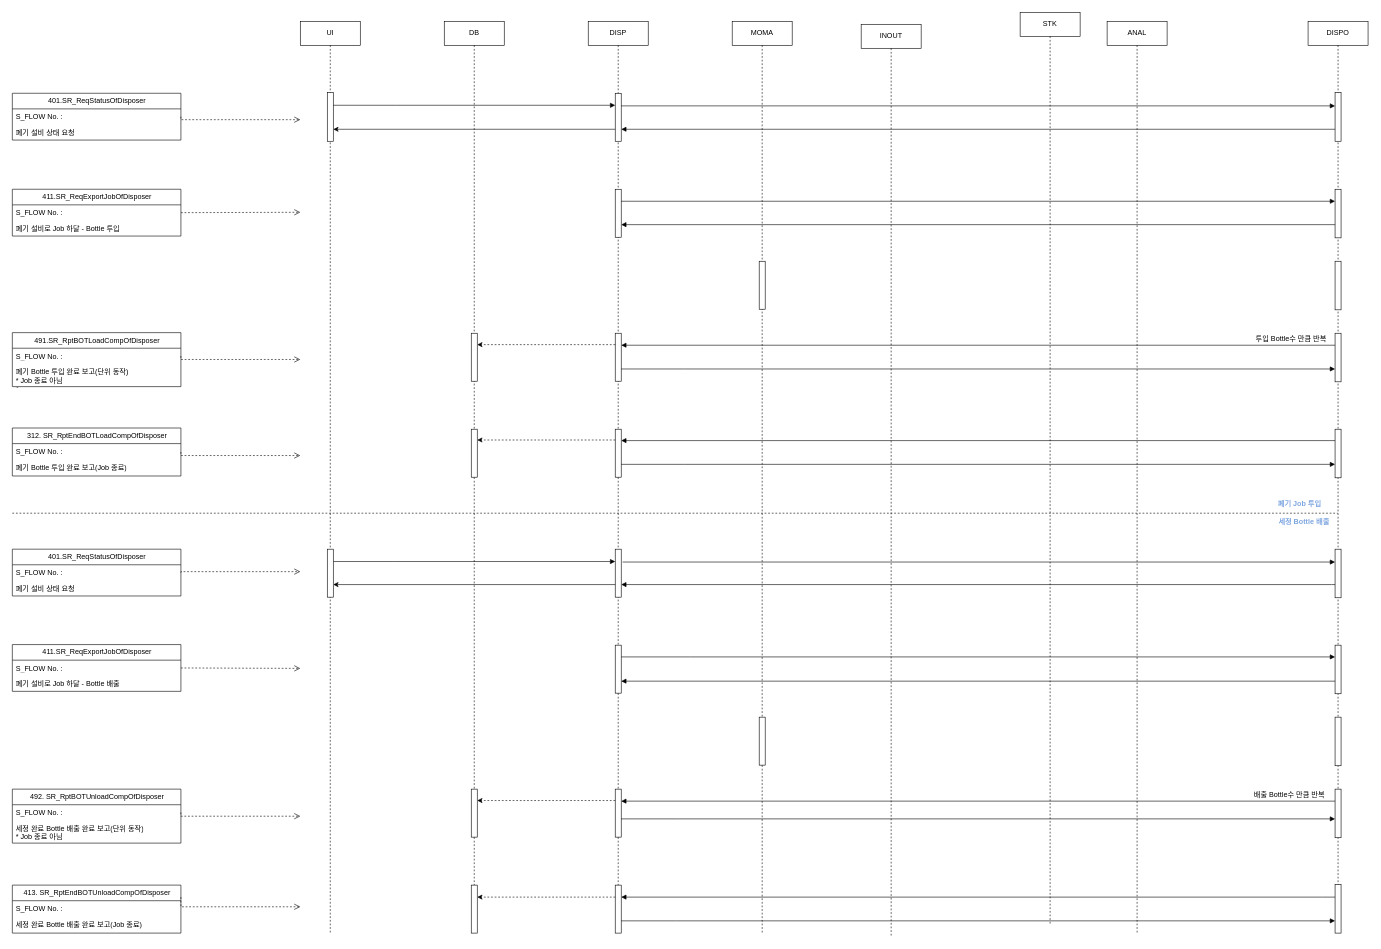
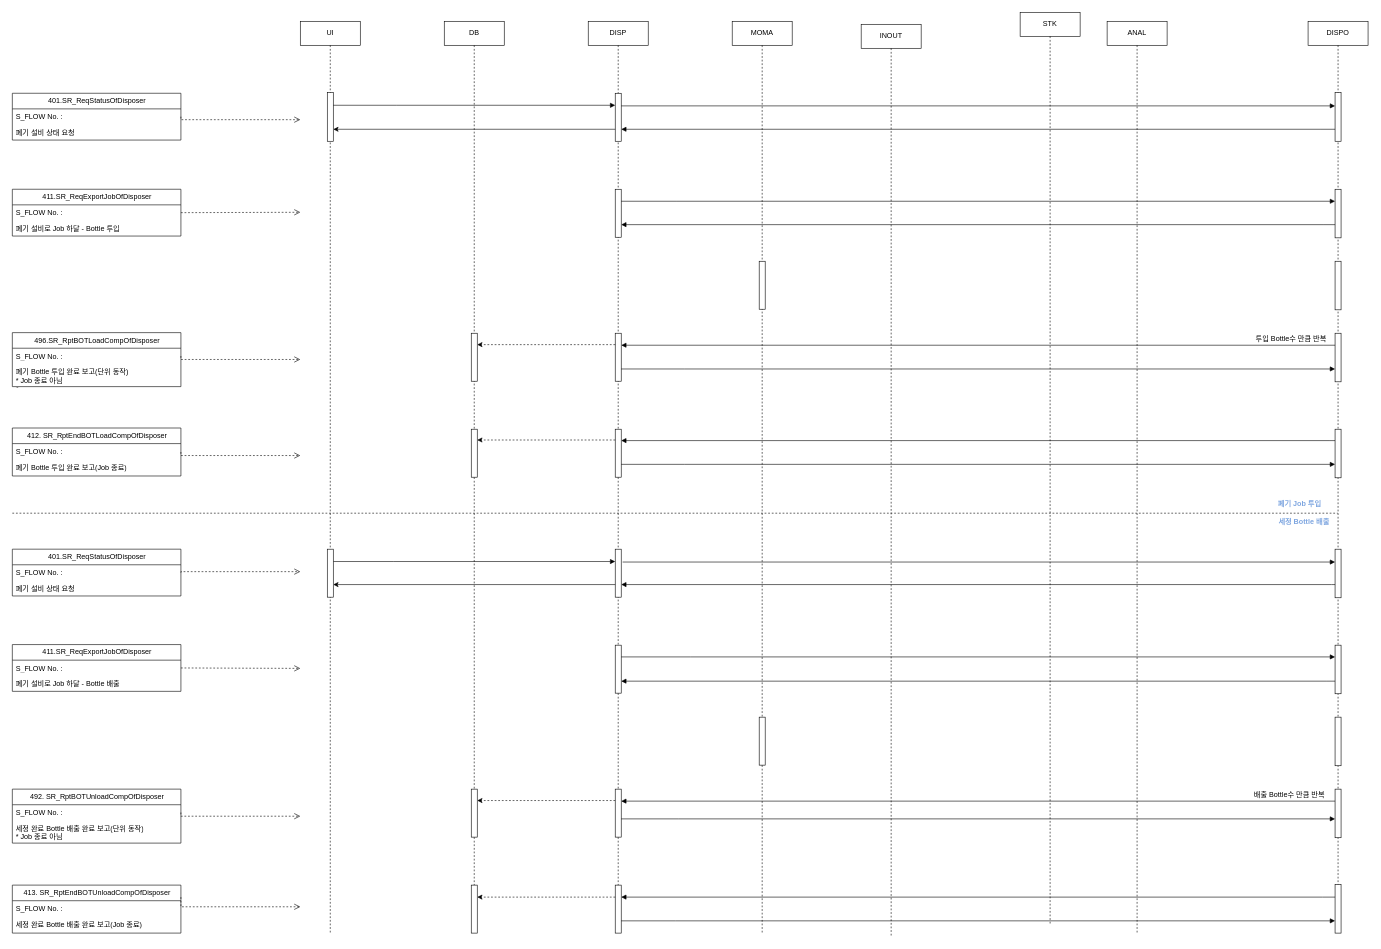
node "491.SR_RptBOTLoadCompOfDisposer": label "491.SR_RptBOTLoadCompOfDisposer" -> "496.SR_RptBOTLoadCompOfDisposer"
node "312. SR_RptEndBOTLoadCompOfDisposer": label "312. SR_RptEndBOTLoadCompOfDisposer" -> "412. SR_RptEndBOTLoadCompOfDisposer"
